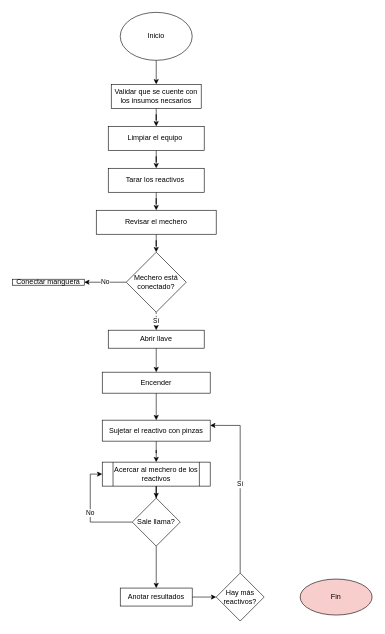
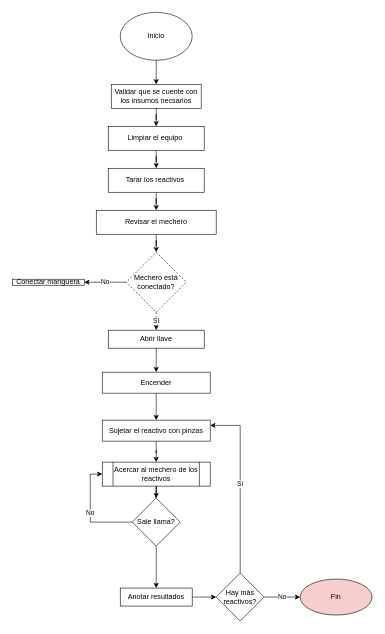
node "Mechero está conectado?": style solid -> dashed
edge "Hay más reactivos?" -> "Fin": added, label "No"
